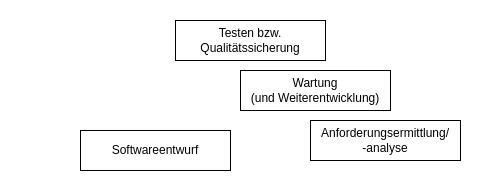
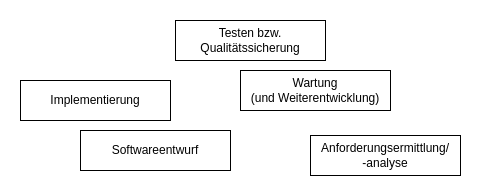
node "Implementierung": added
node "Anforderungsermittlung/-analyse": moved (386, 141) -> (386, 156)
